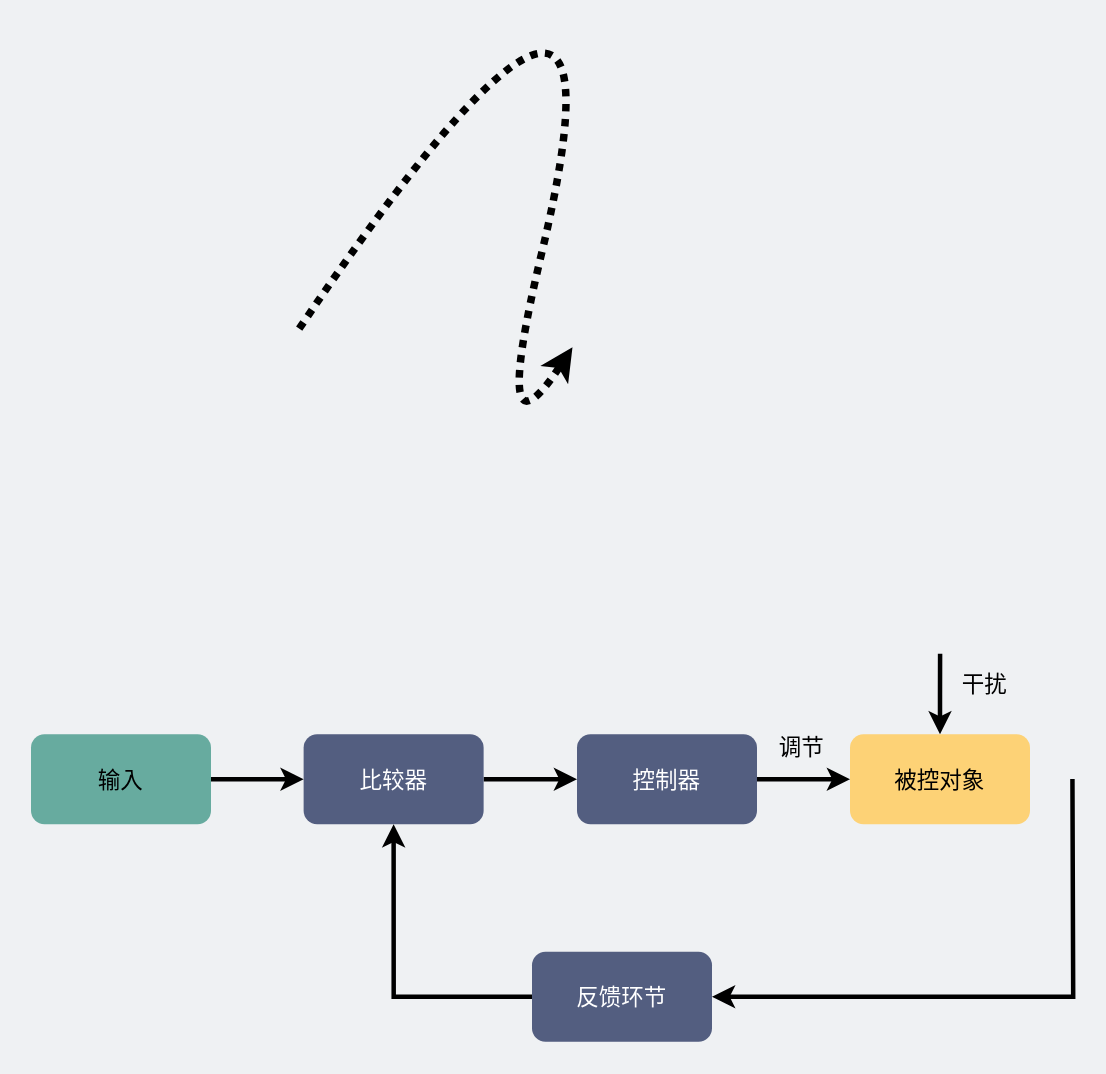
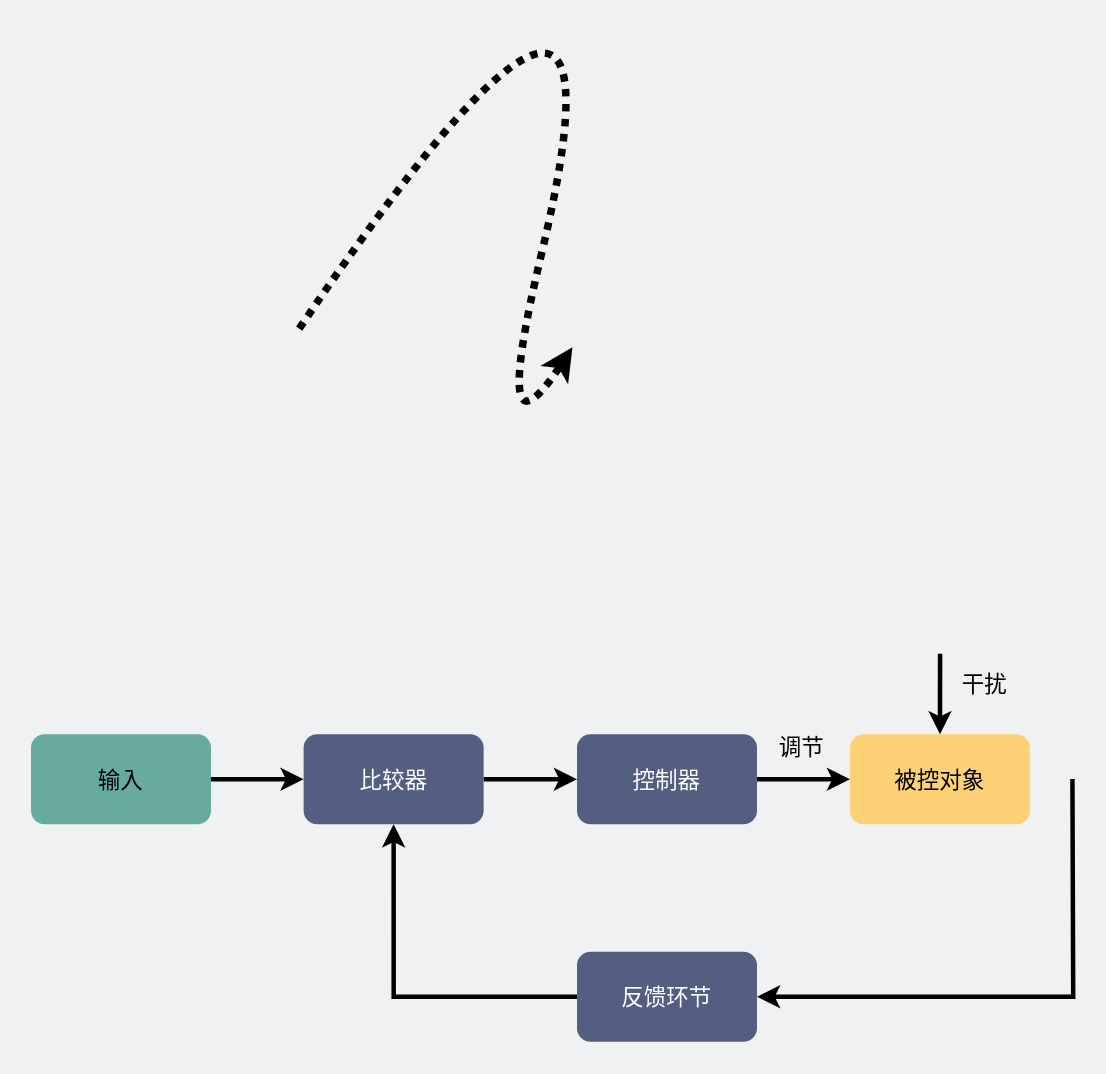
node "反馈环节": moved (622, 997) -> (667, 997)
